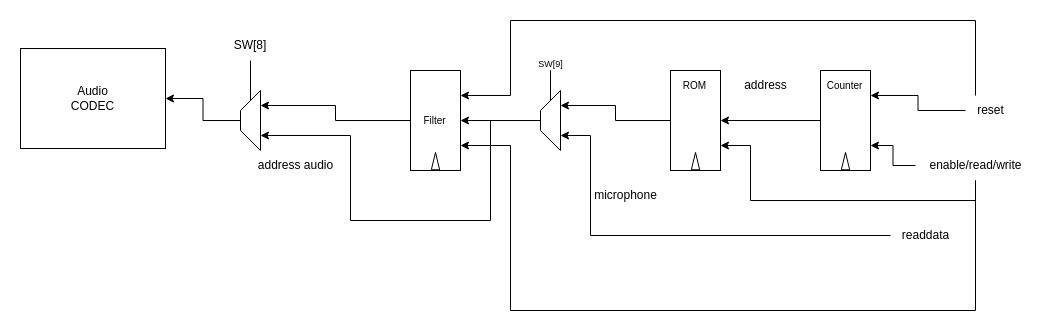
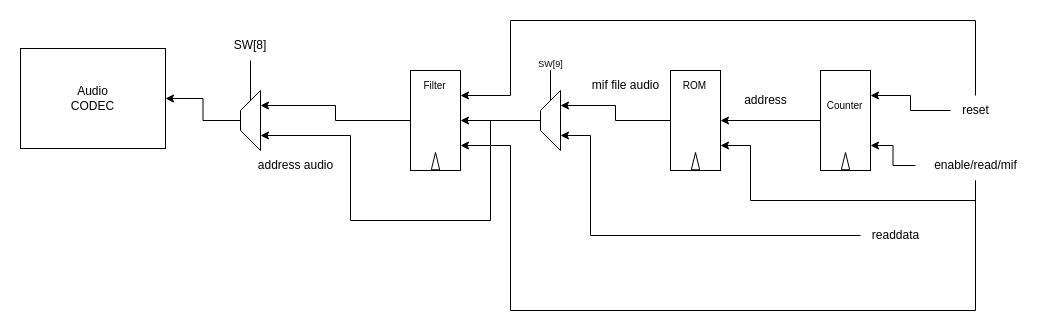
node "Counter": moved (846, 85) -> (846, 105)
node "mif file audio": added
node "address": moved (766, 86) -> (766, 101)
node "reset": moved (991, 111) -> (976, 111)
node "Filter": moved (436, 120) -> (436, 85)
node "enable/read/write": label "enable/read/write" -> "enable/read/mif"
node "microphone": removed
node "readdata": moved (926, 236) -> (896, 236)
